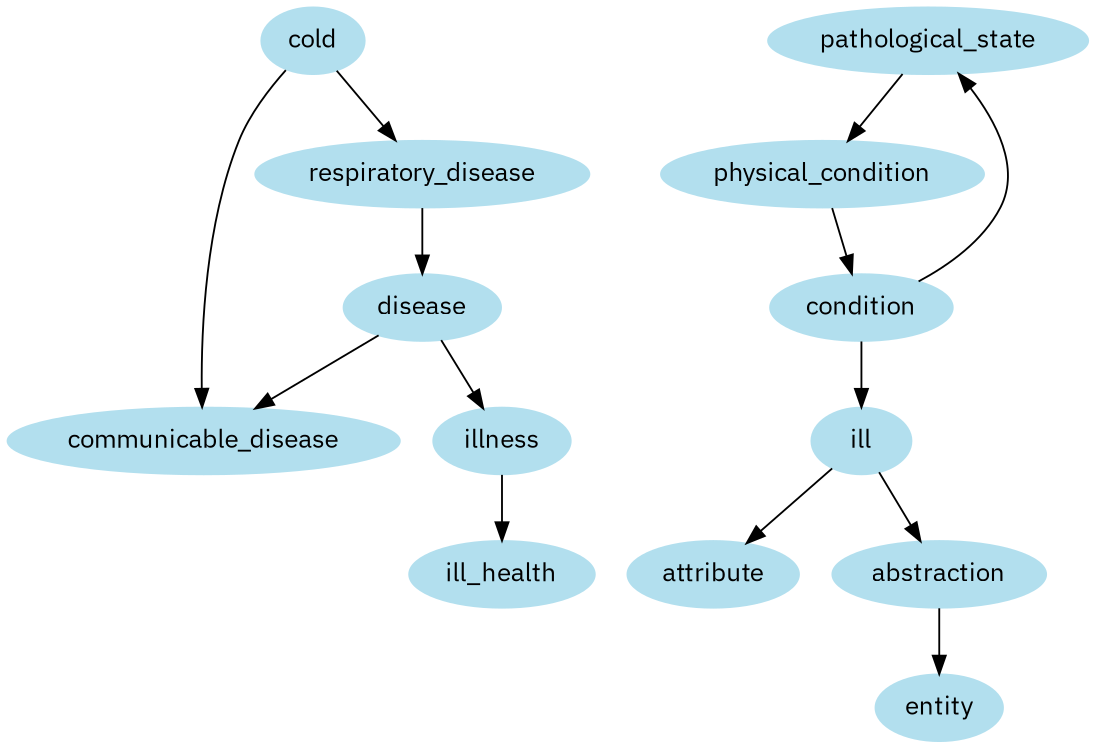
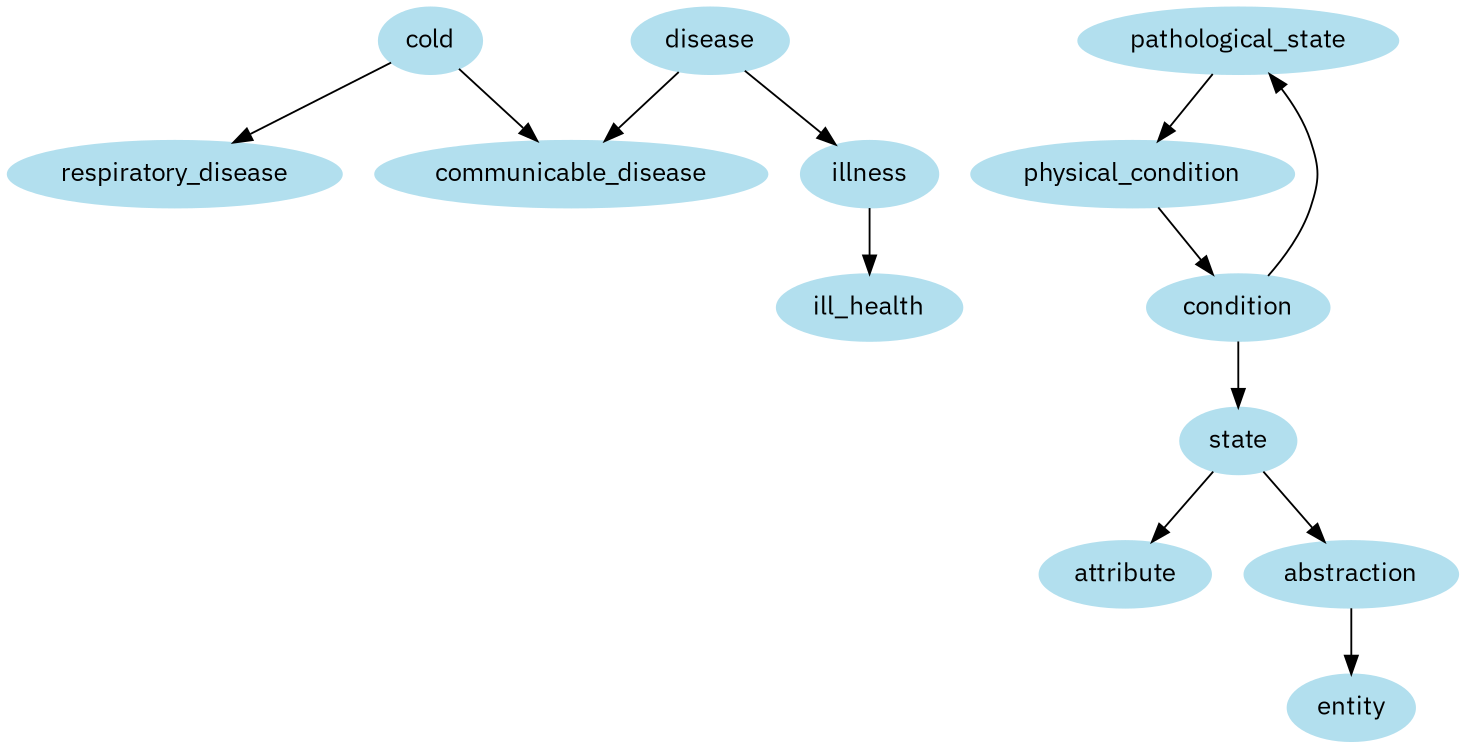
edge "respiratory_disease" -> "disease": removed
node "ill": label "ill" -> "state"
